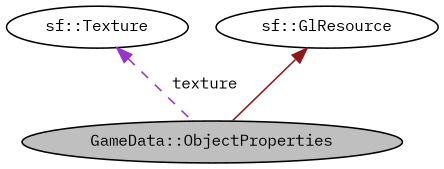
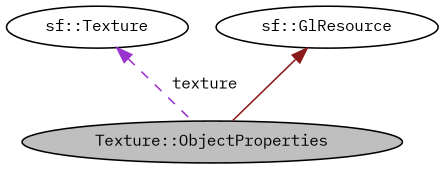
node "GameData::ObjectProperties": label "GameData::ObjectProperties" -> "Texture::ObjectProperties"
